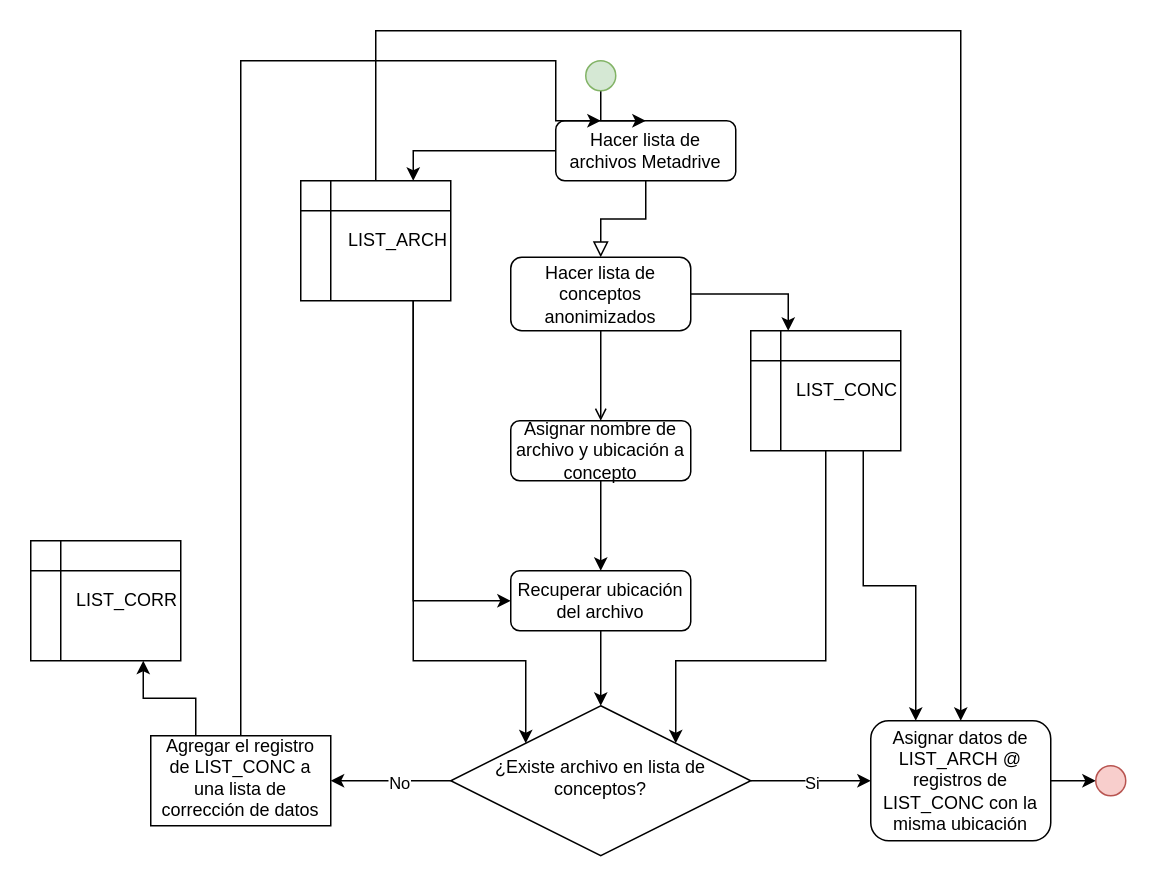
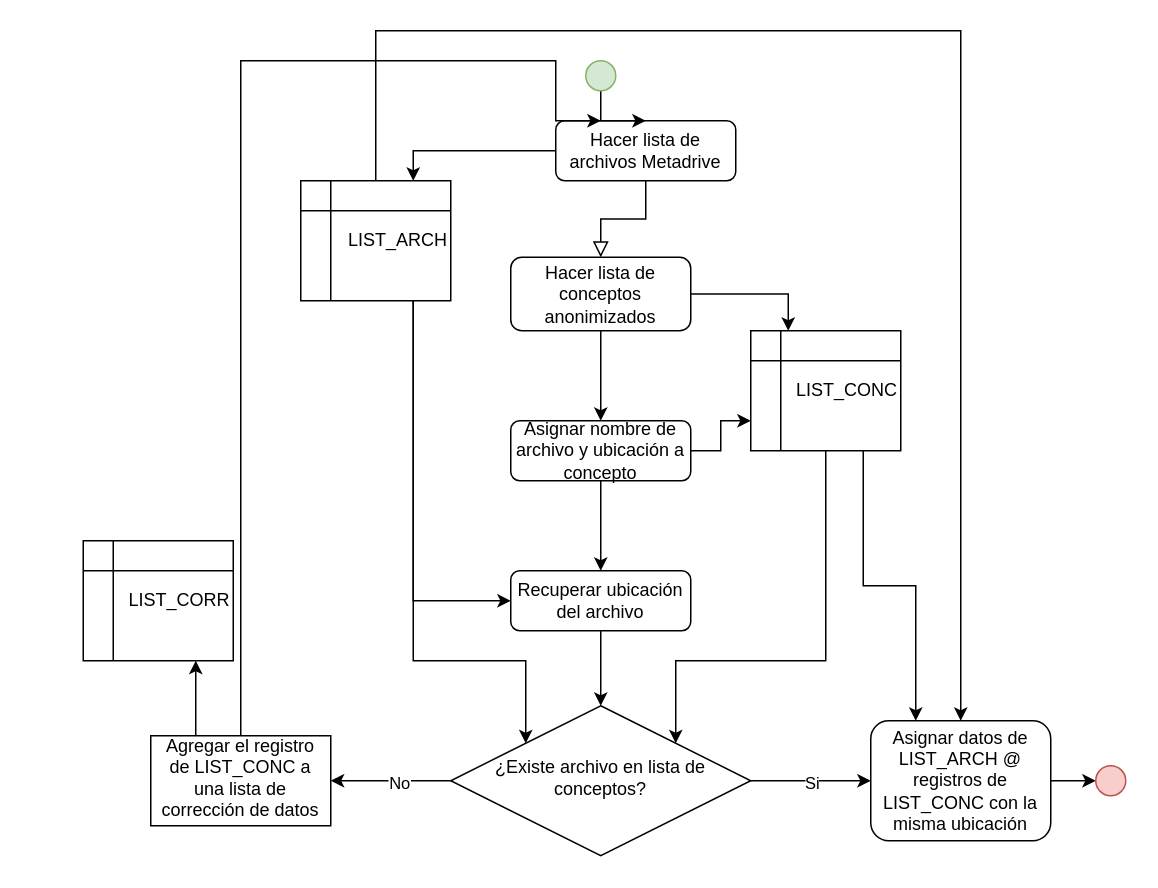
edge "Hacer lista de conceptos anonimizados" -> "Asignar nombre de archivo y ubicación a concepto": arrowhead open -> classic
edge "Asignar nombre de archivo y ubicación a concepto" -> "LIST_CONC": added
node "LIST_CORR": moved (106, 601) -> (158, 601)
